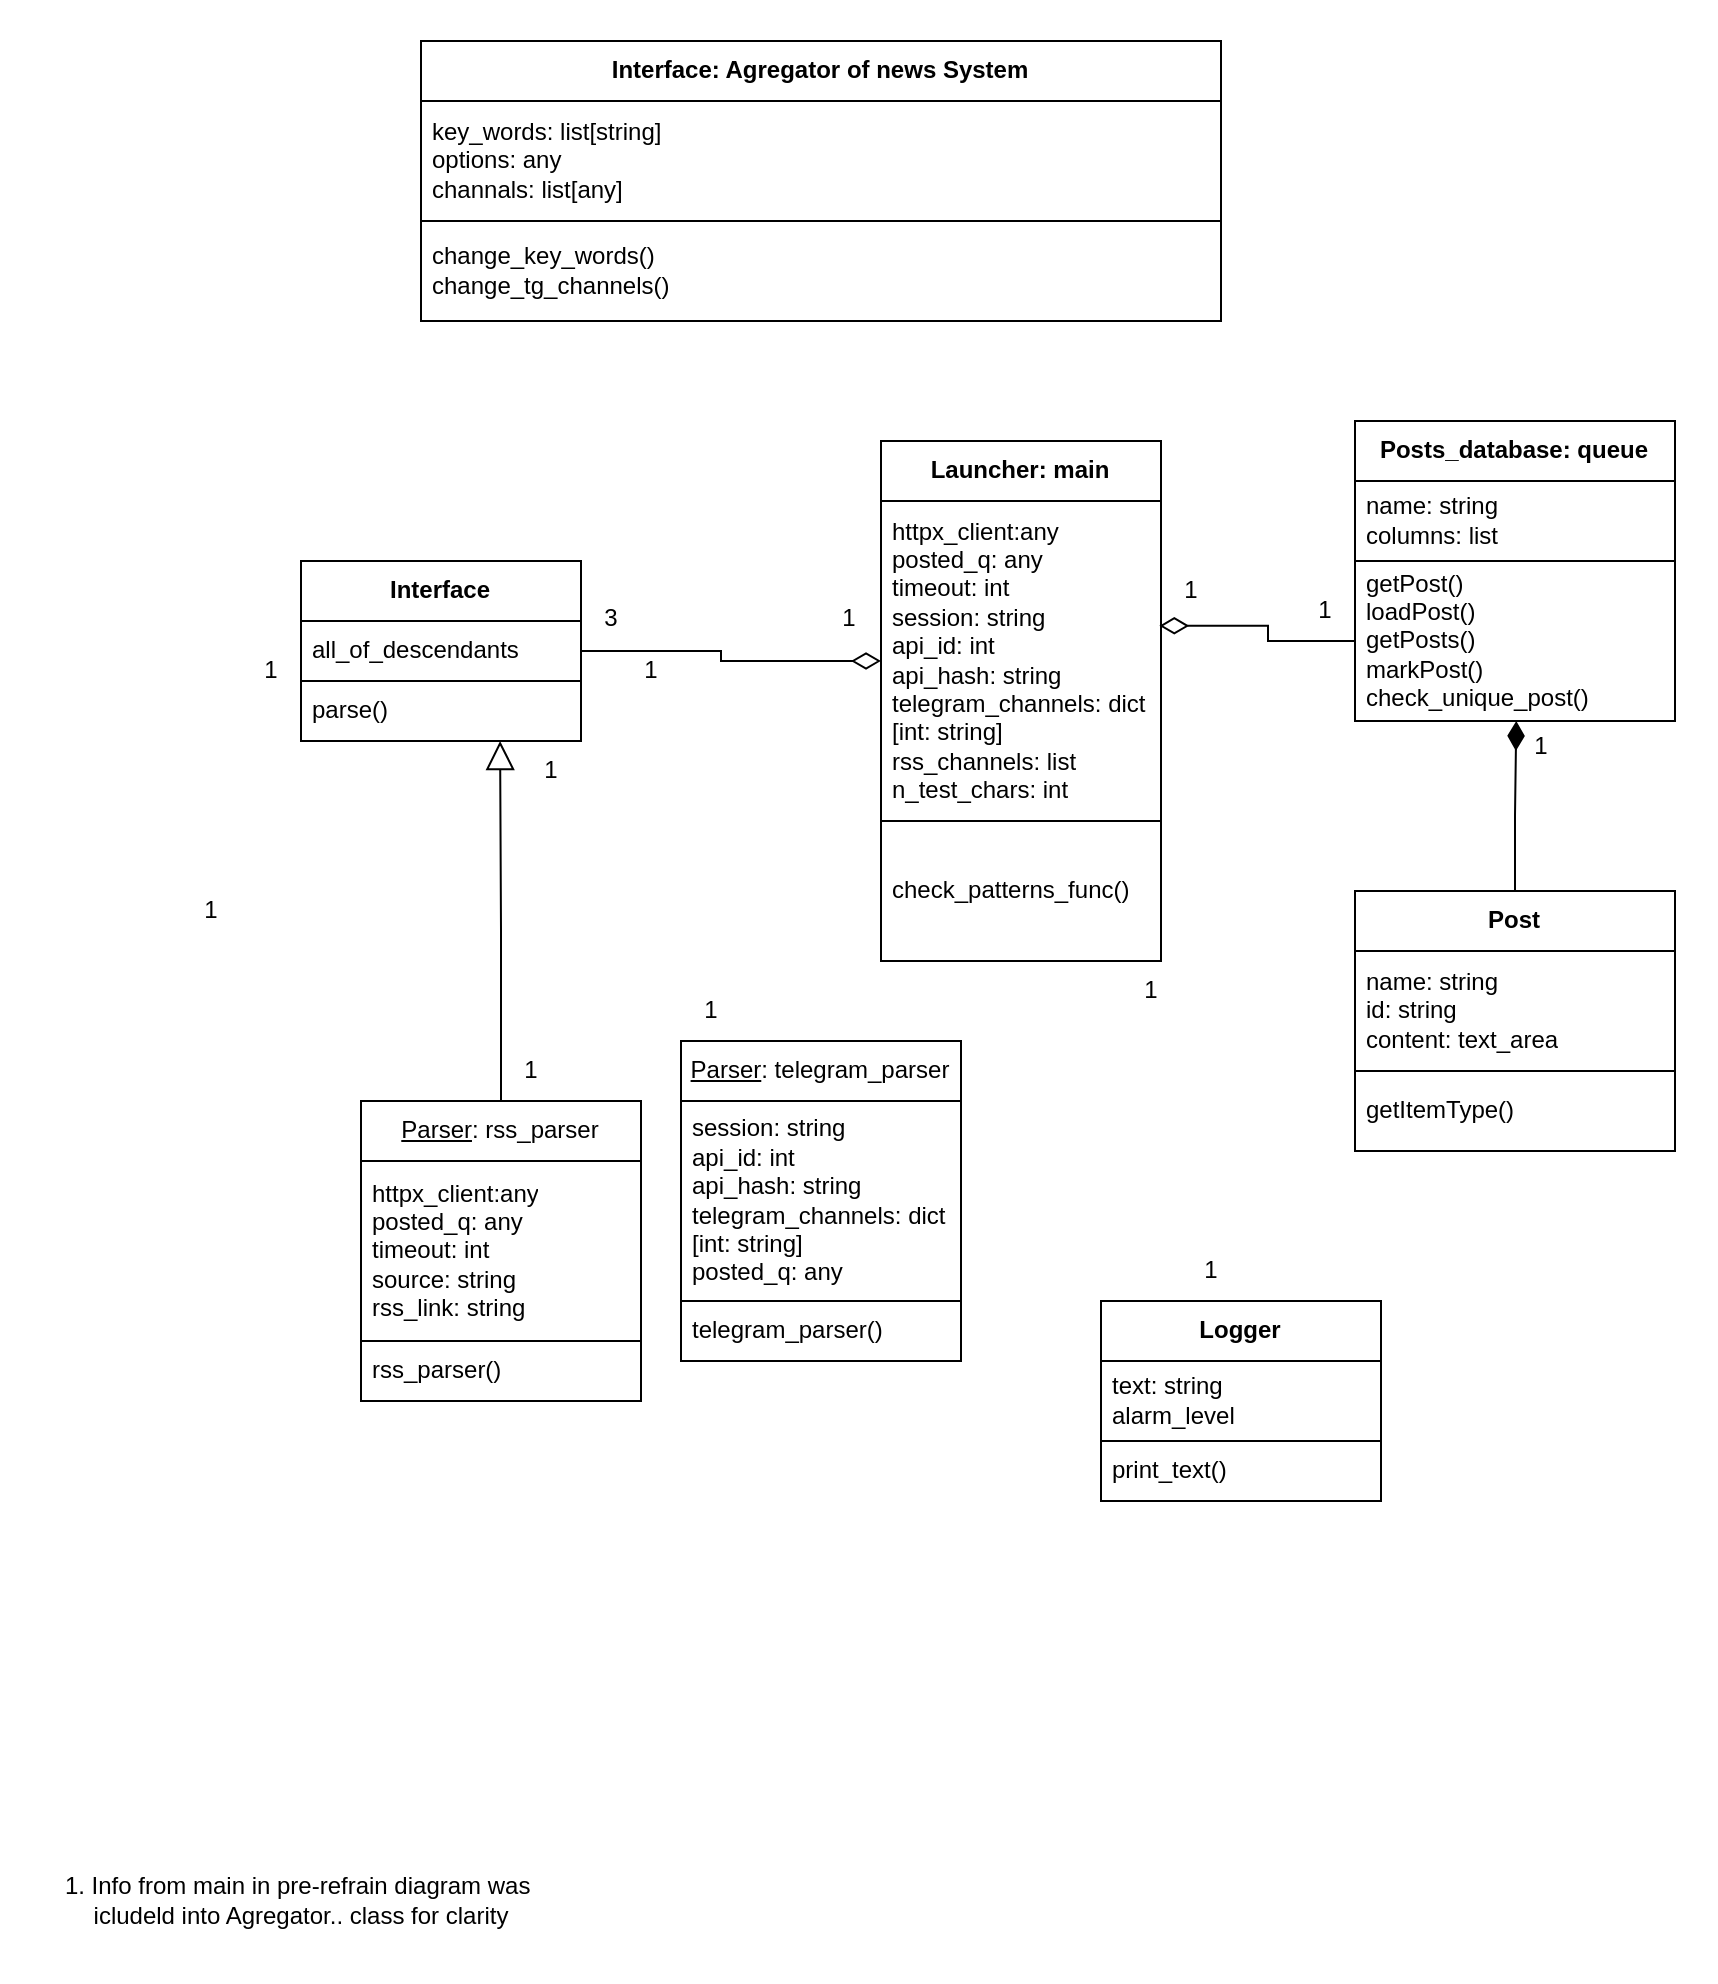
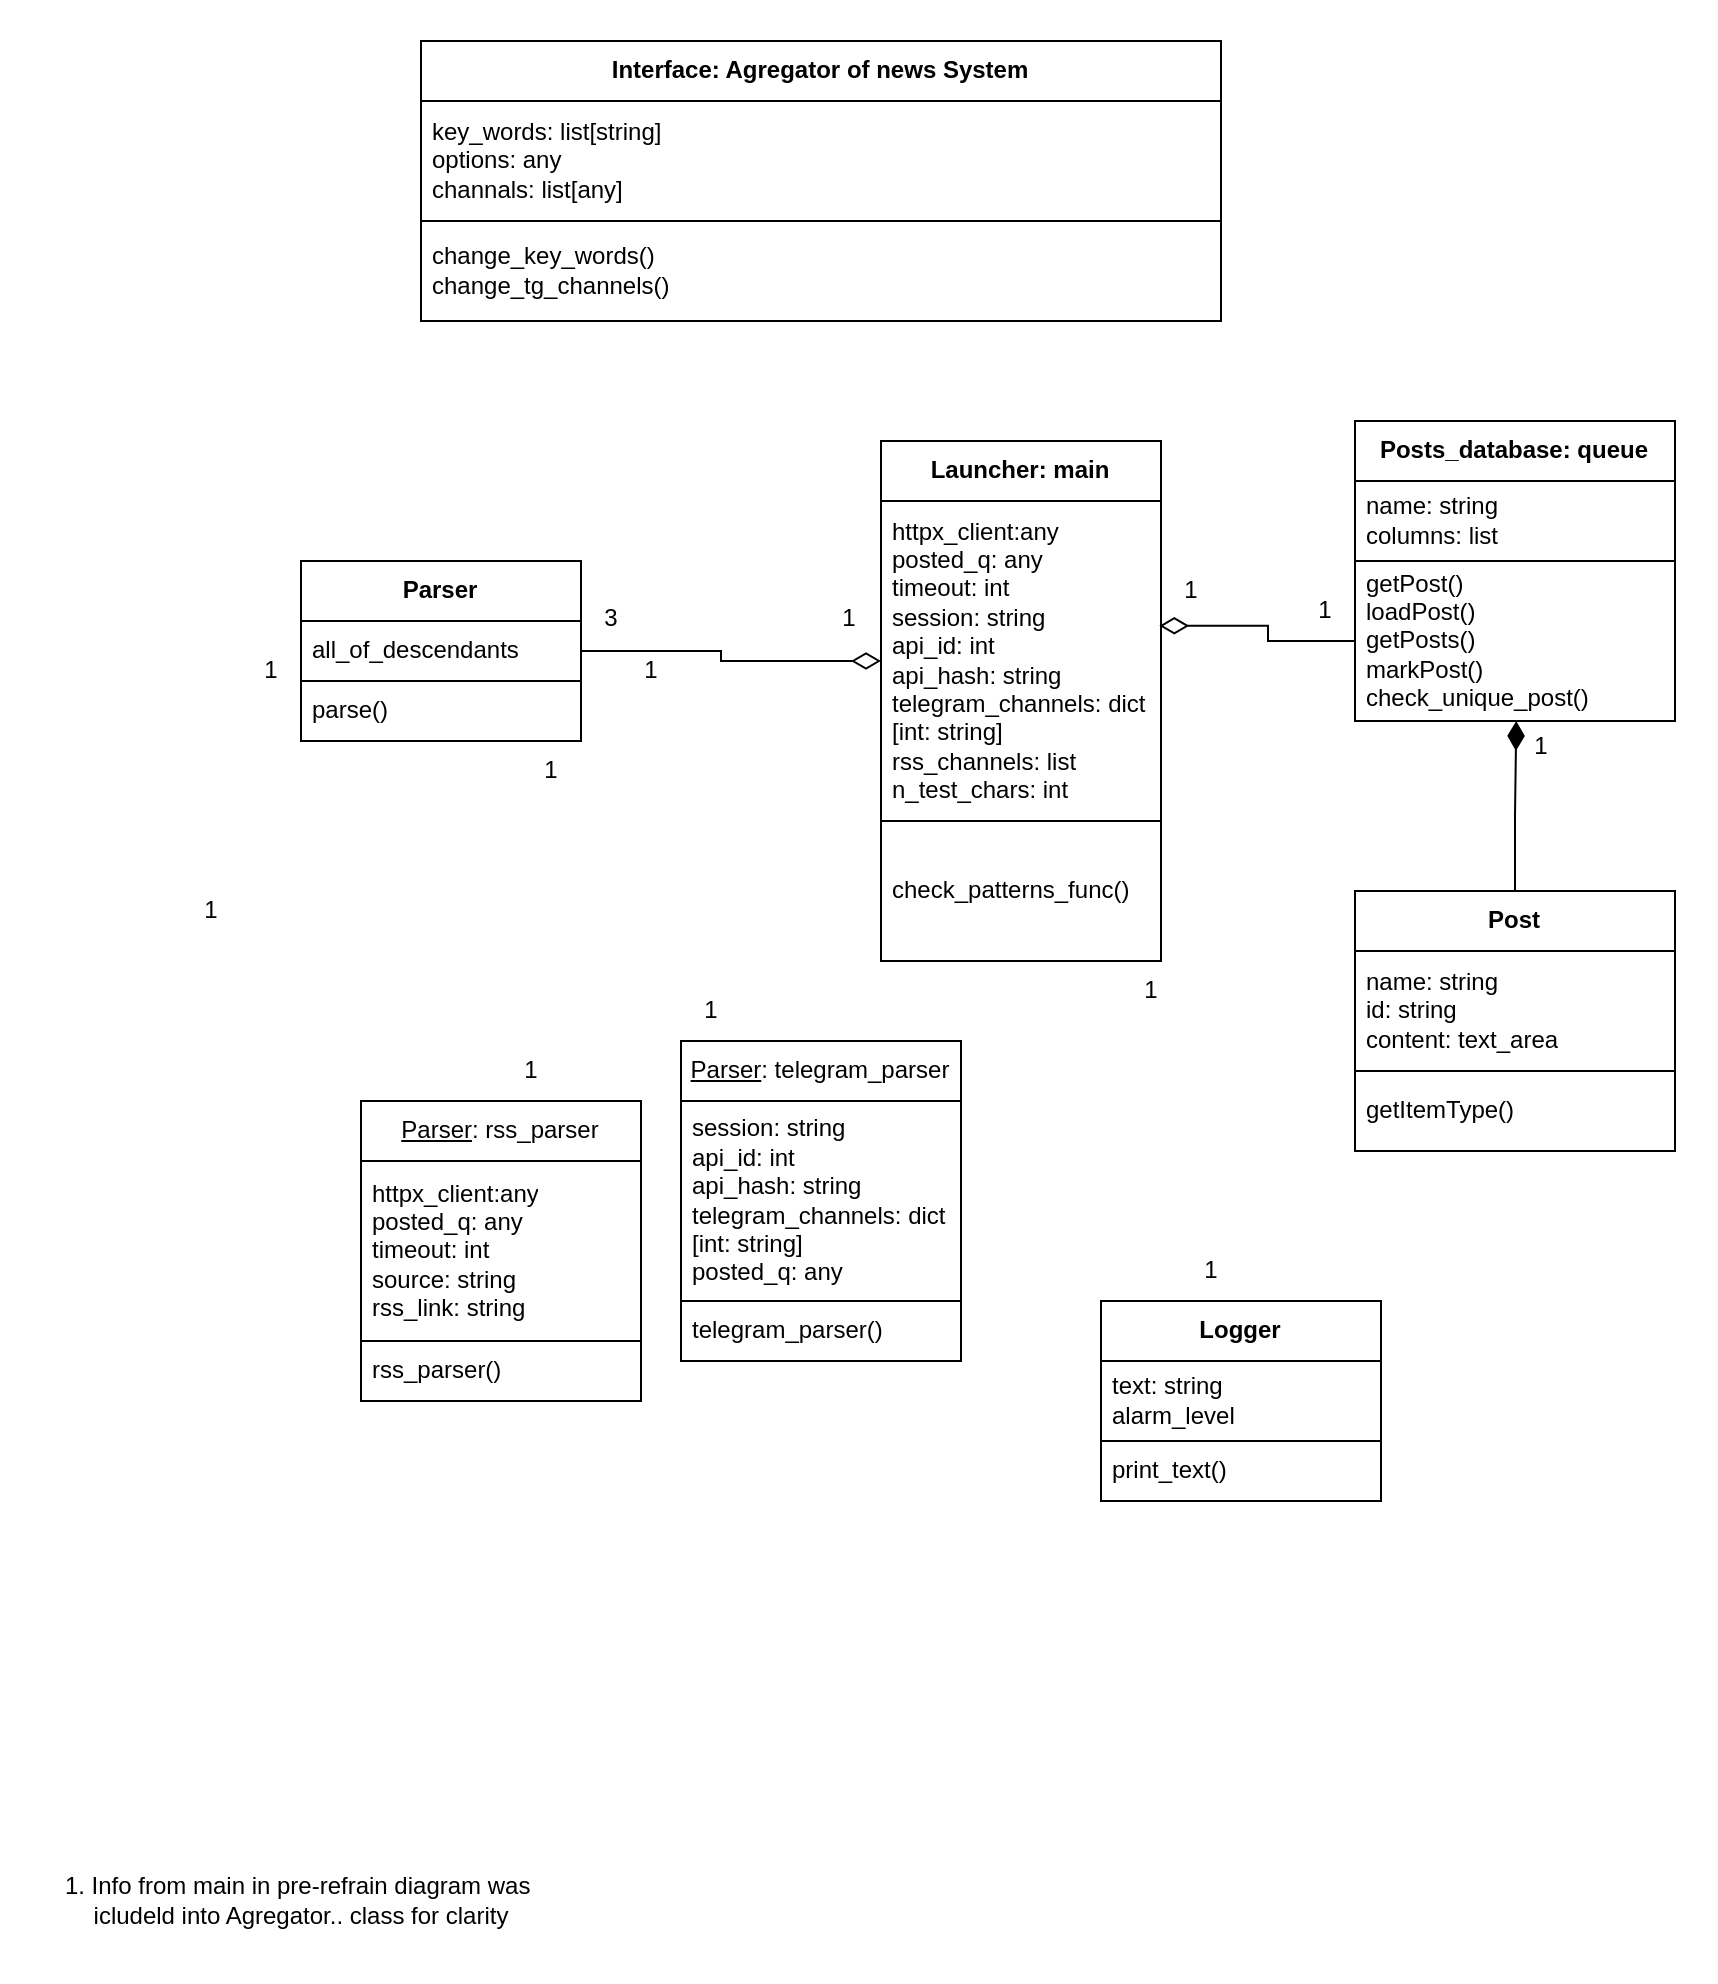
node "Interface": label "Interface" -> "Parser"
edge "Parser: rss_parser" -> "parse()": removed
